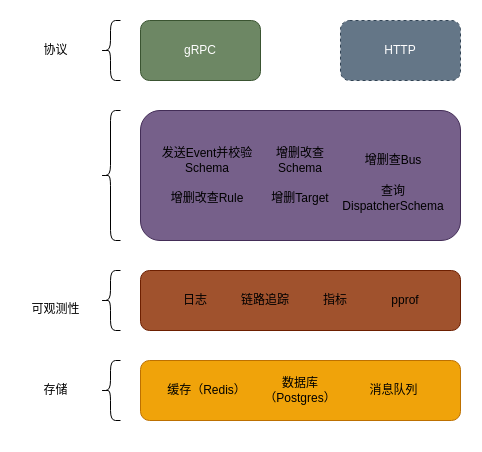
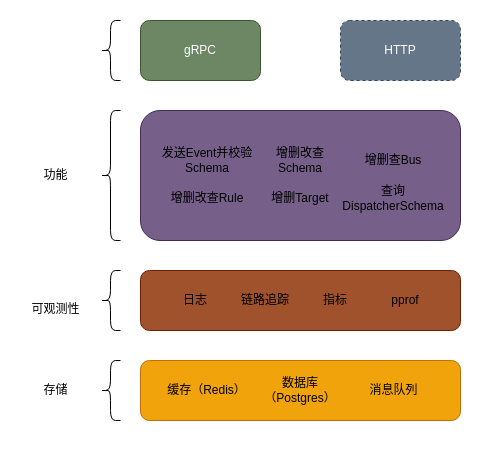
node "协议": removed
node "功能": added
